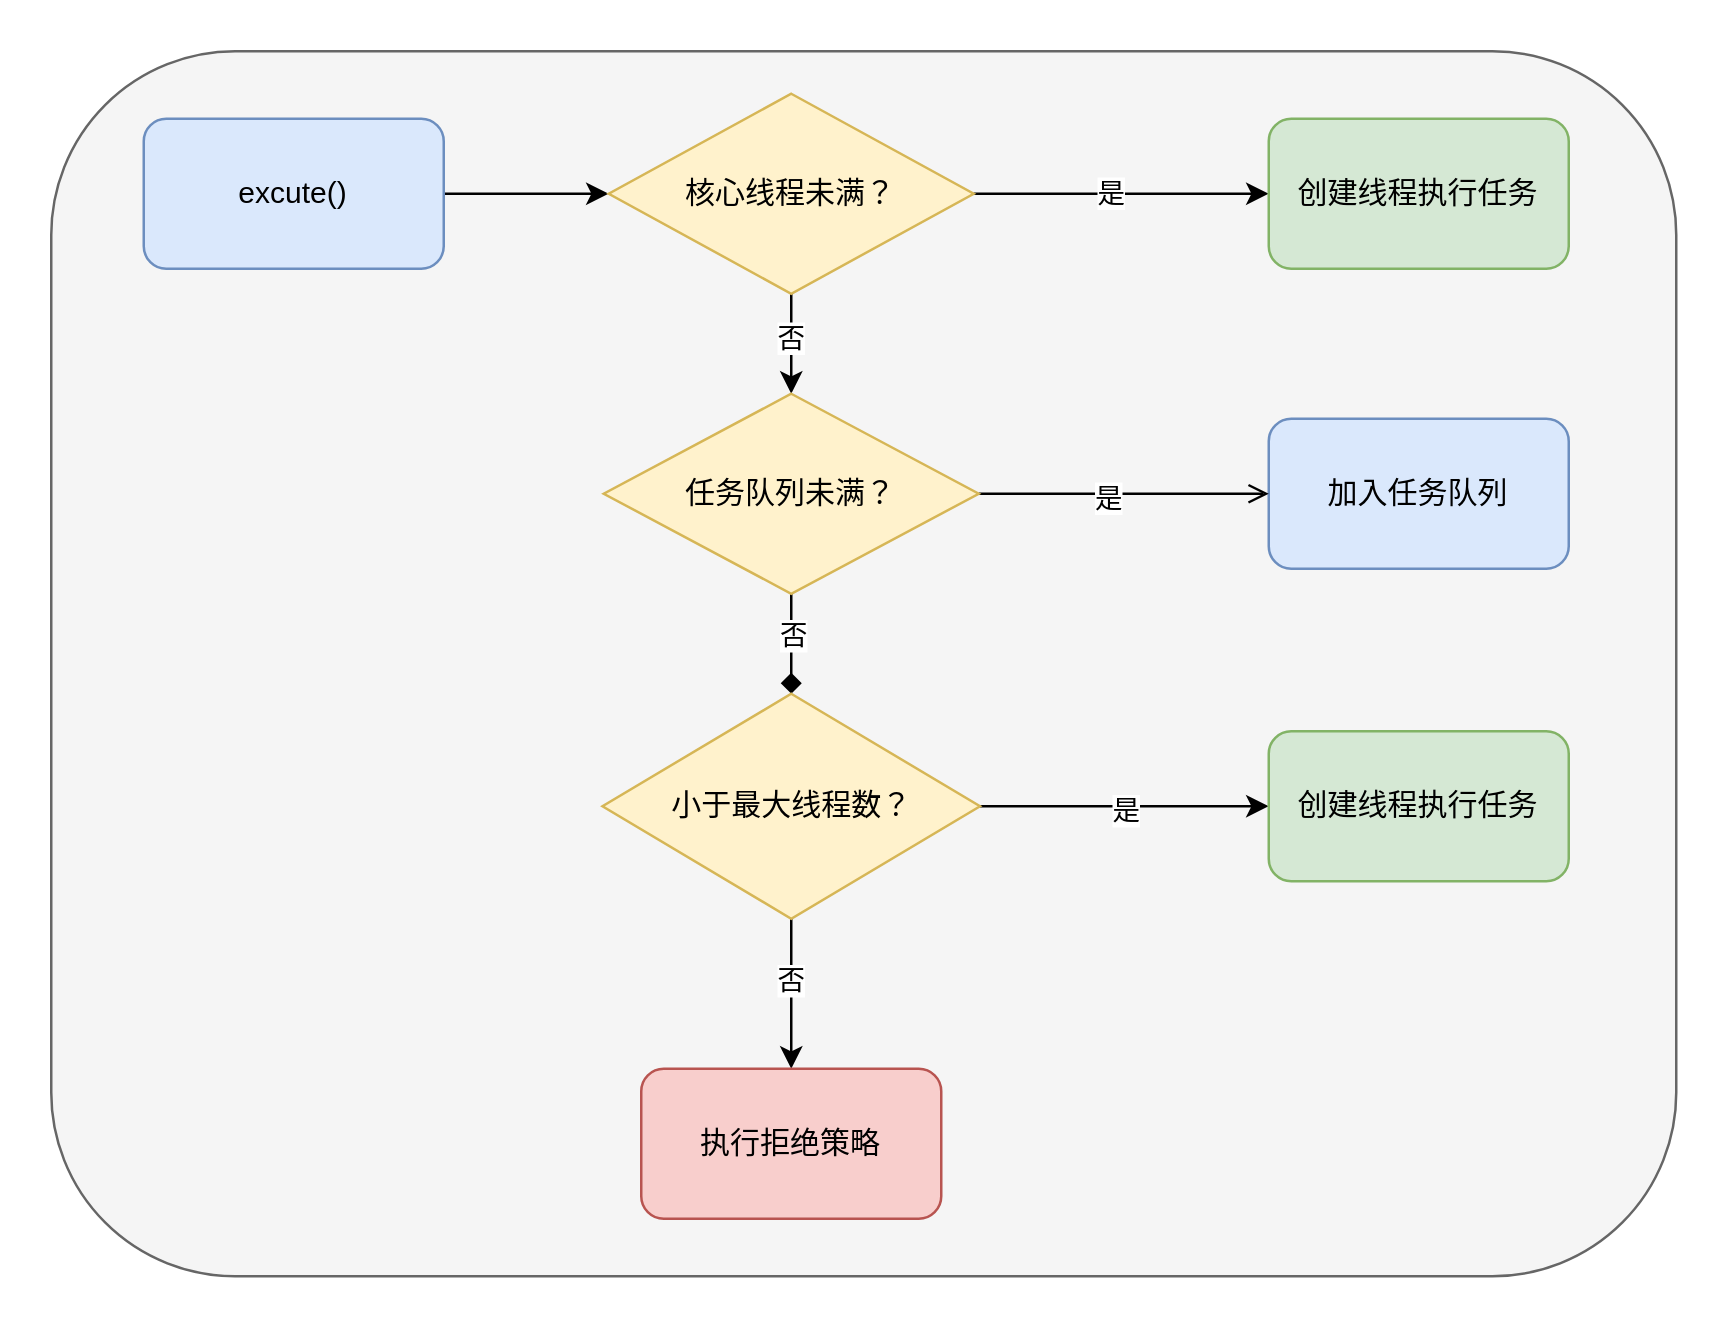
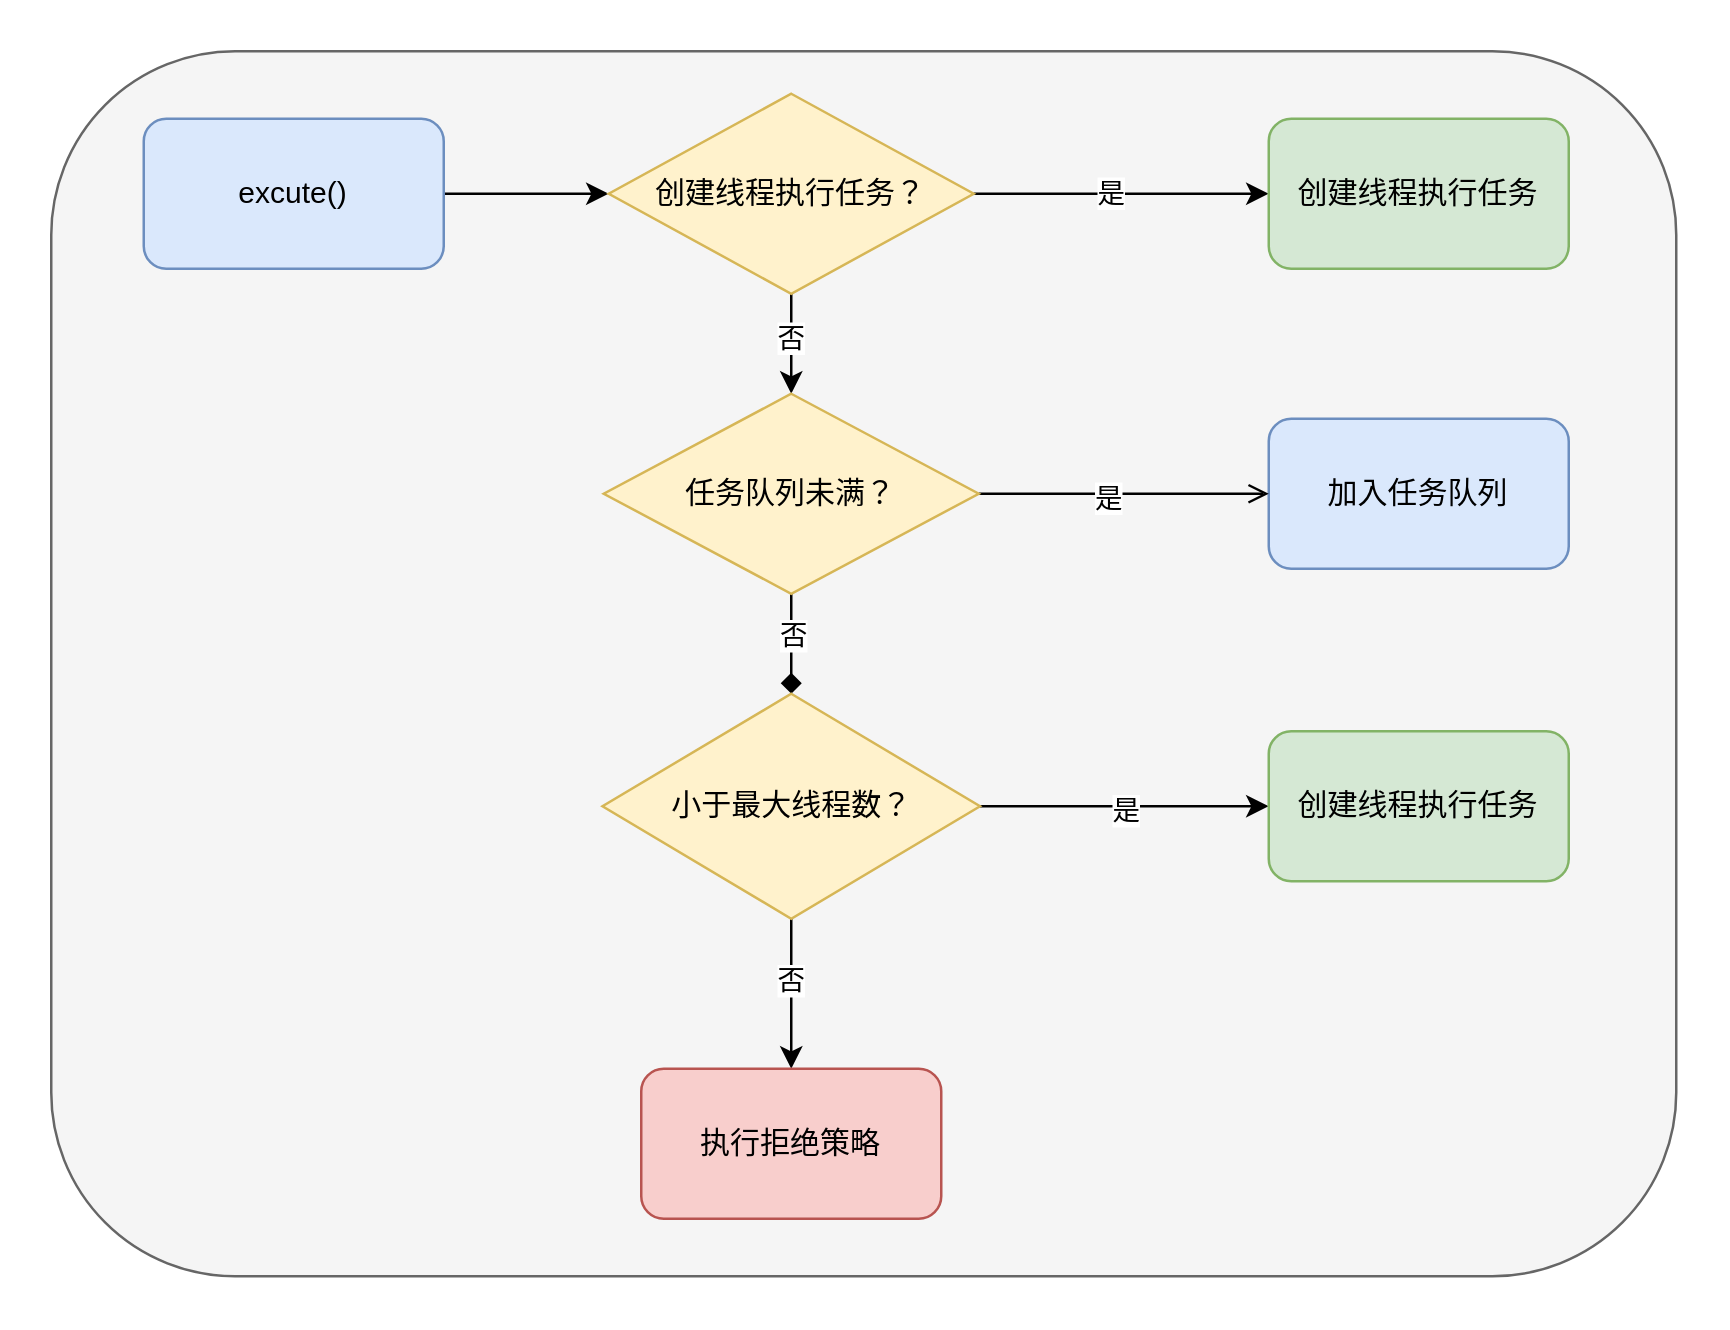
node "核心线程未满？": label "核心线程未满？" -> "创建线程执行任务？"
